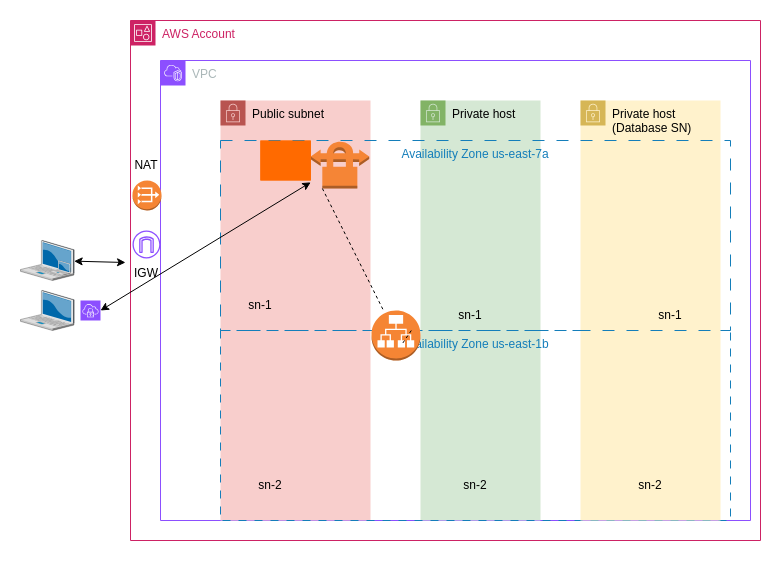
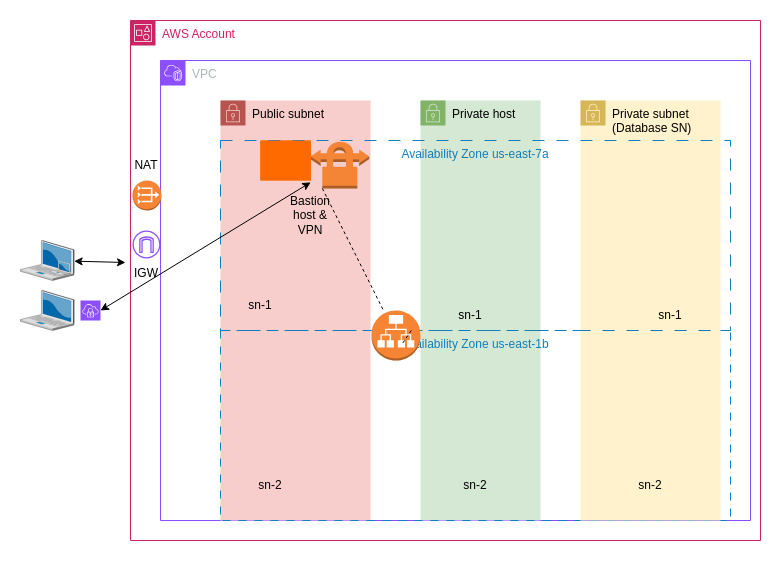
node "Private host (Database SN)": label "Private host (Database SN)" -> "Private subnet (Database SN)"
node "Bastion host & VPN": added
